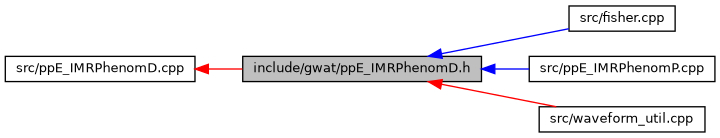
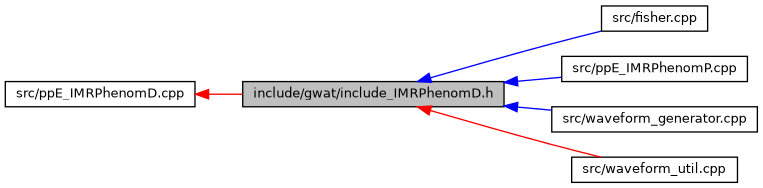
node "include/gwat/ppE_IMRPhenomD.h": label "include/gwat/ppE_IMRPhenomD.h" -> "include/gwat/include_IMRPhenomD.h"
node "src/waveform_generator.cpp": added
